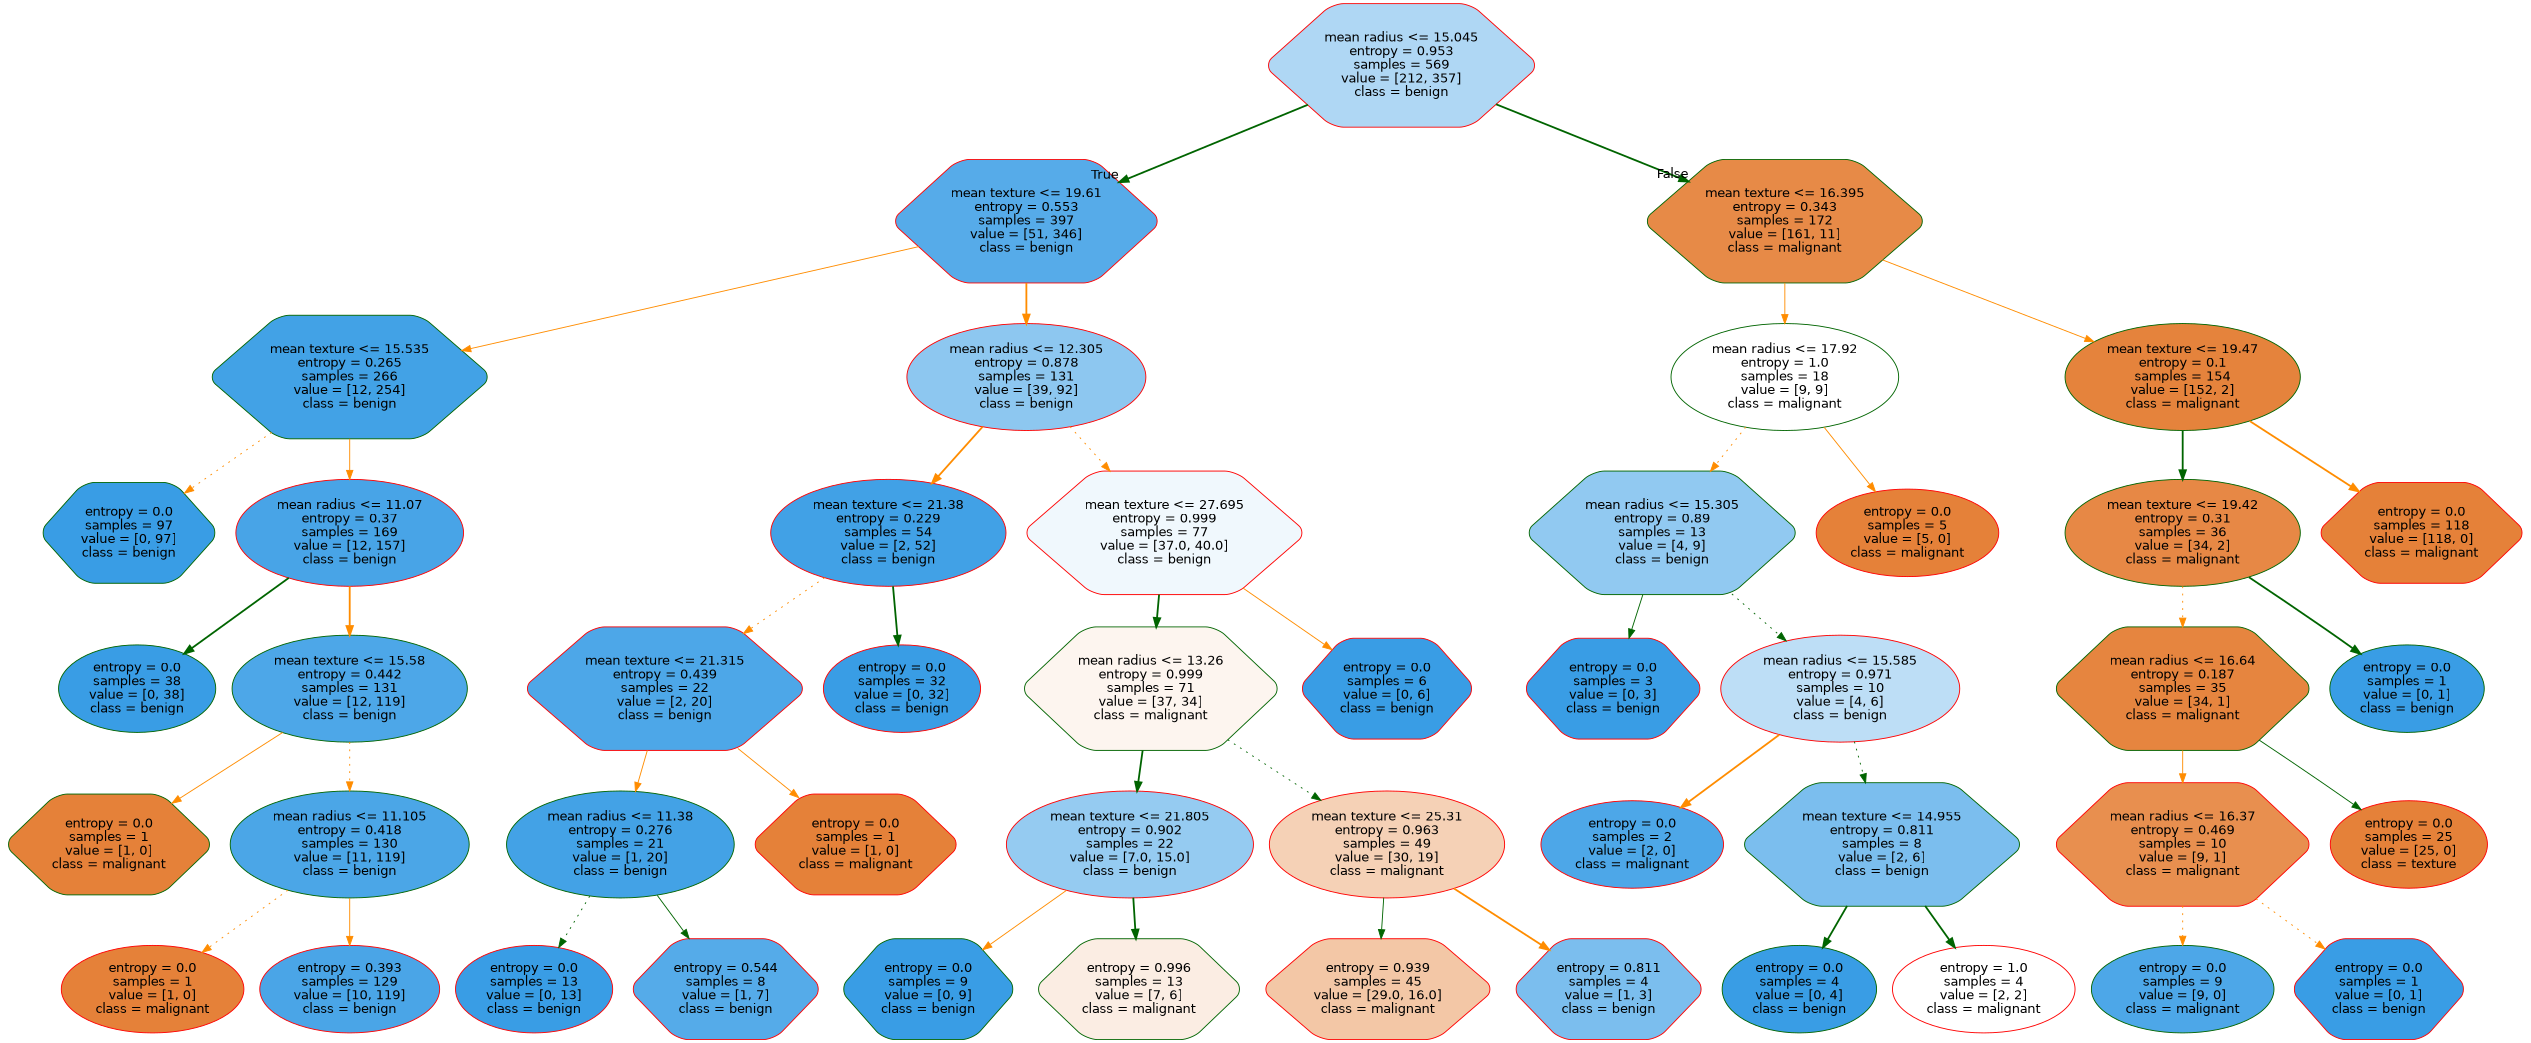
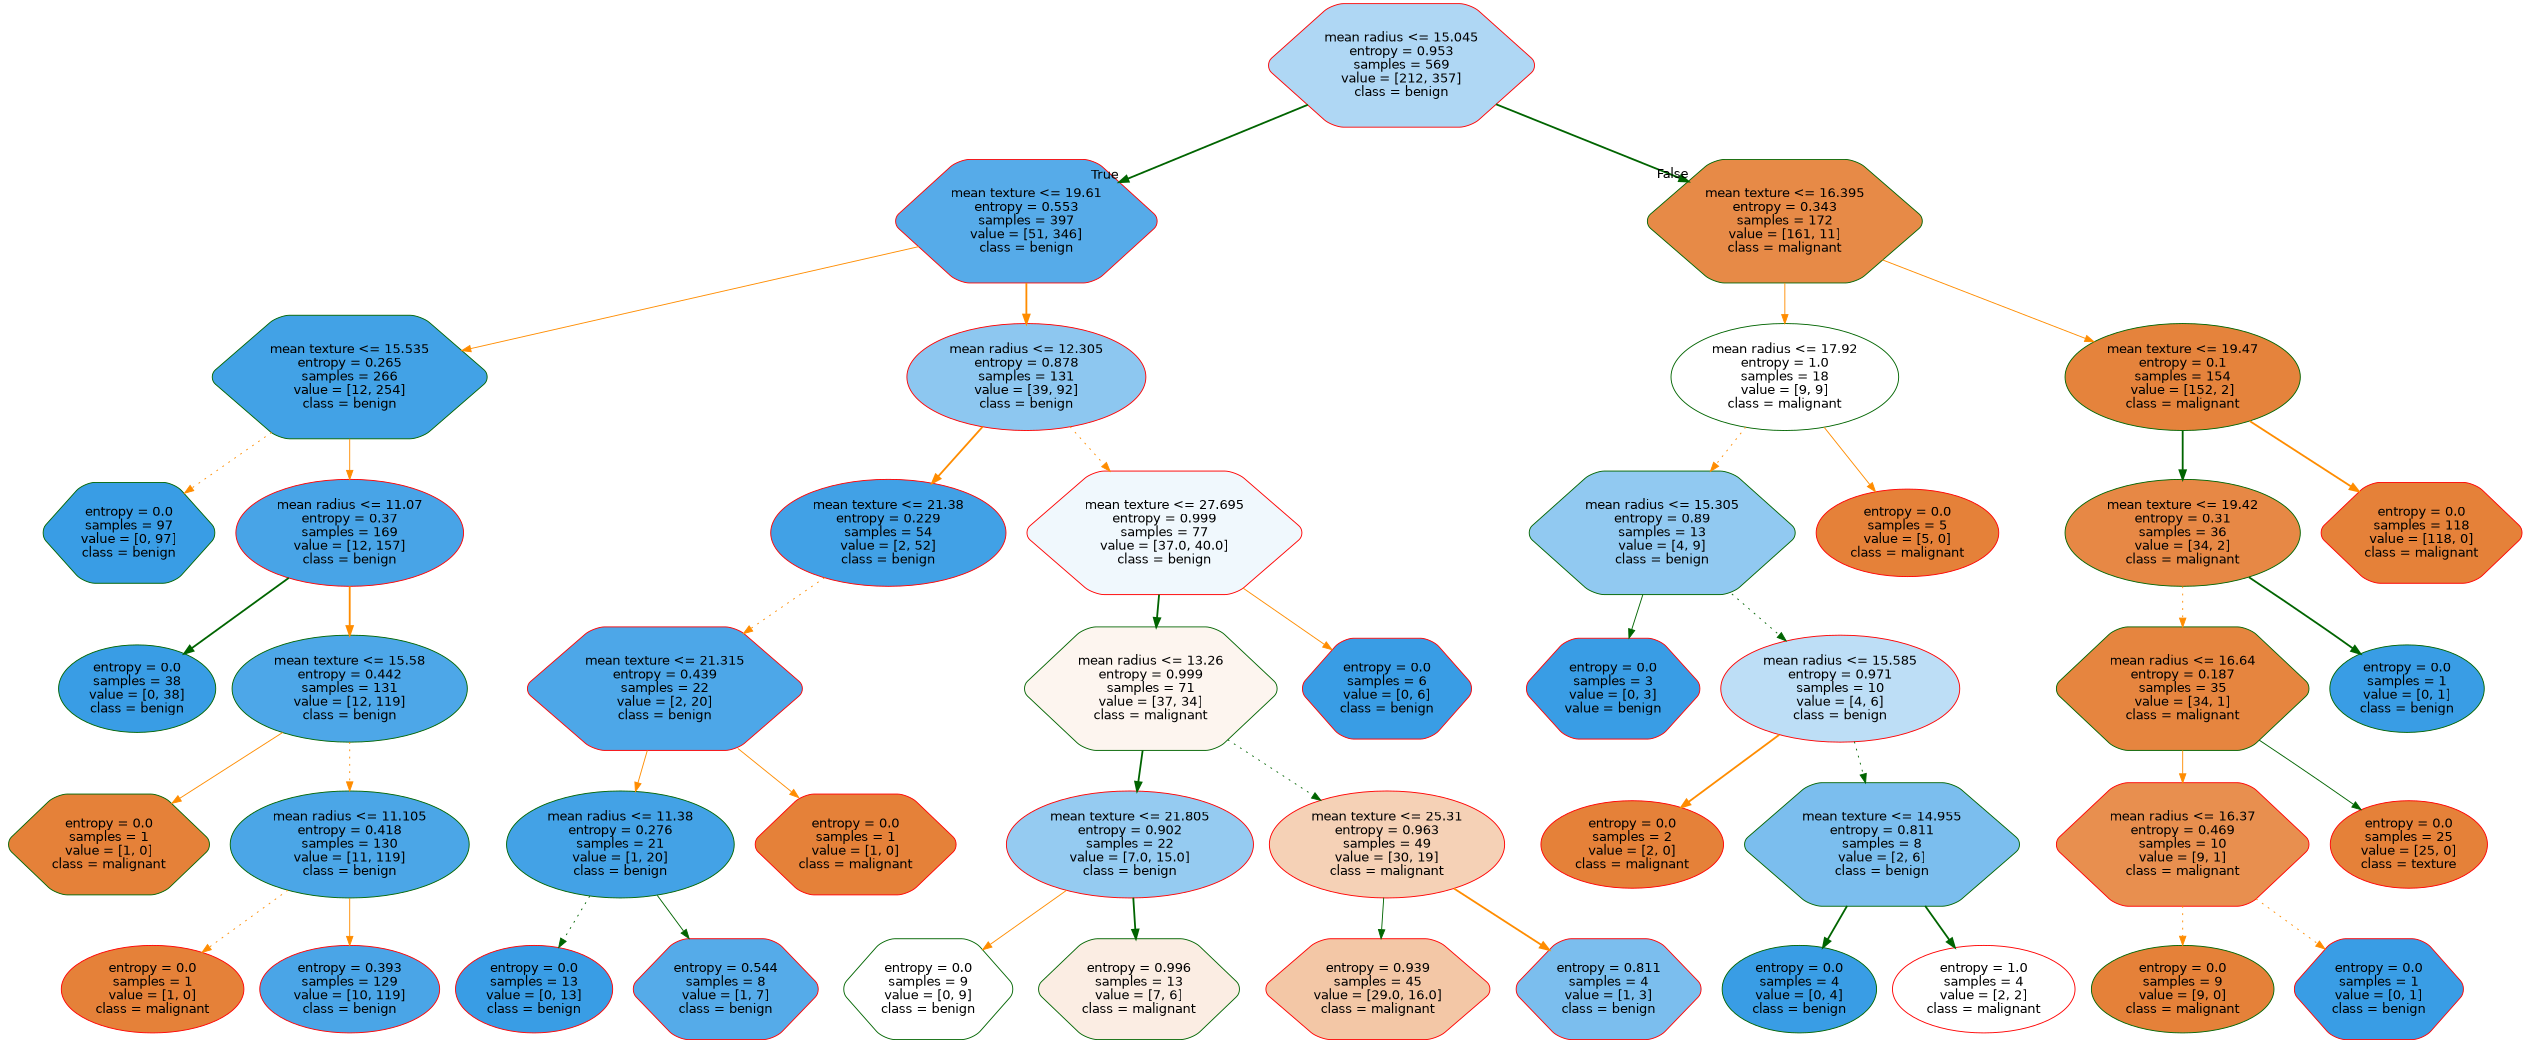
node "entropy = 0.0 samples = 32 value = [0, 32] class = benign": removed
node "entropy = 0.0 samples = 3 value = [0, 3] class = benign": label "entropy = 0.0 samples = 3 value = [0, 3] class = benign" -> "entropy = 0.0 samples = 3 value = [0, 3] value = benign"
node "entropy = 0.0 samples = 2 value = [2, 0] class = malignant": fillcolor #4da7e8 -> #e58139
node "entropy = 0.0 samples = 9 value = [0, 9] class = benign": fillcolor #399de5 -> #ffffff
node "entropy = 0.0 samples = 9 value = [9, 0] class = malignant": fillcolor #4da7e8 -> #e58139
